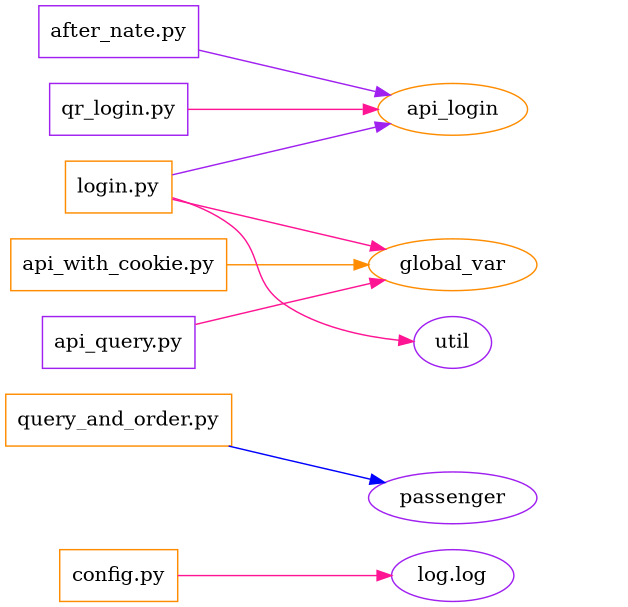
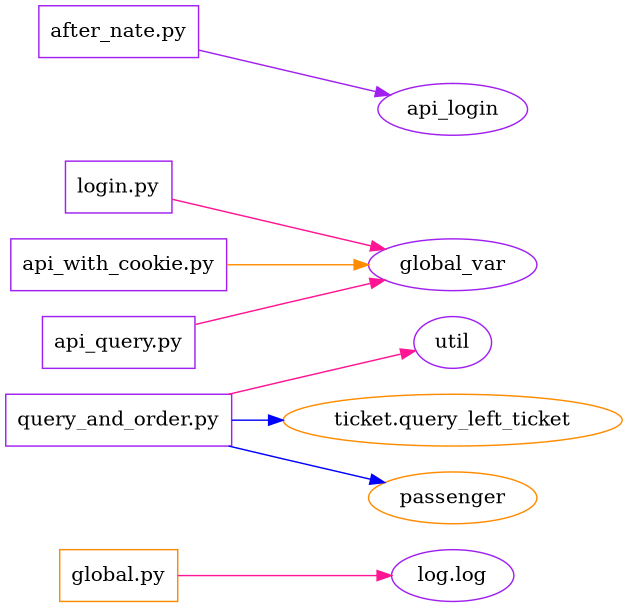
node "qr_login.py": removed
node "api_login": color darkorange -> purple
edge "login.py" -> "api_login": removed
node "login.py": color darkorange -> purple
node "api_with_cookie.py": color darkorange -> purple
node "global_var": color darkorange -> purple
edge "login.py" -> "util": now "query_and_order.py" -> "util"
node "query_and_order.py": color darkorange -> purple
node "ticket.query_left_ticket": added
node "passenger": color purple -> darkorange
node "config.py": label "config.py" -> "global.py"
